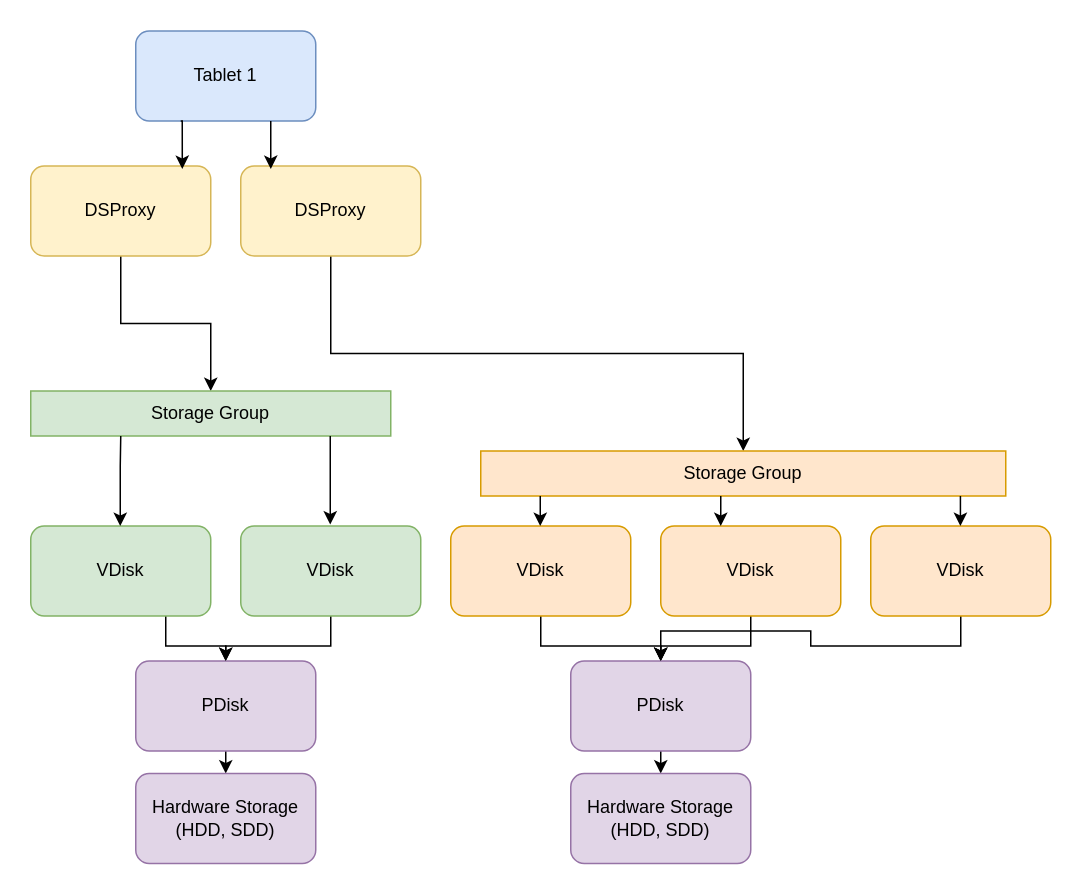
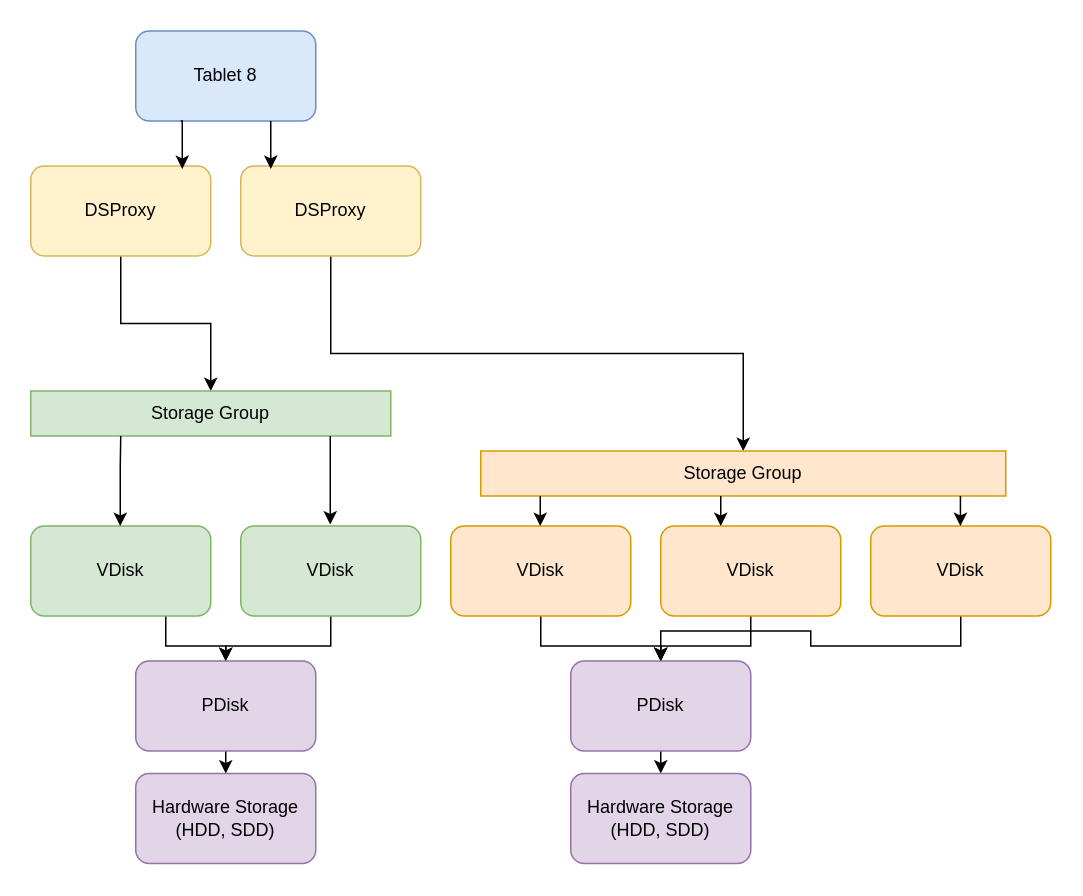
node "Tablet 1": label "Tablet 1" -> "Tablet 8"
